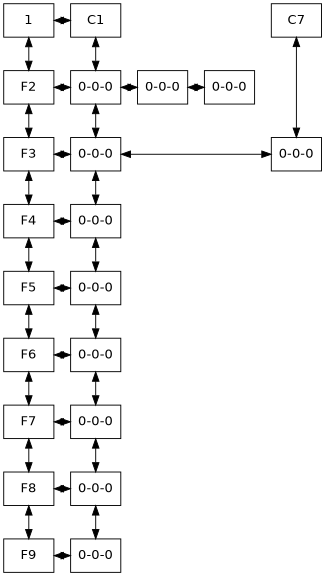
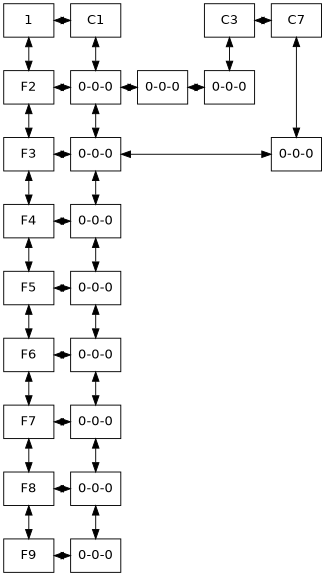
node "C3": added
